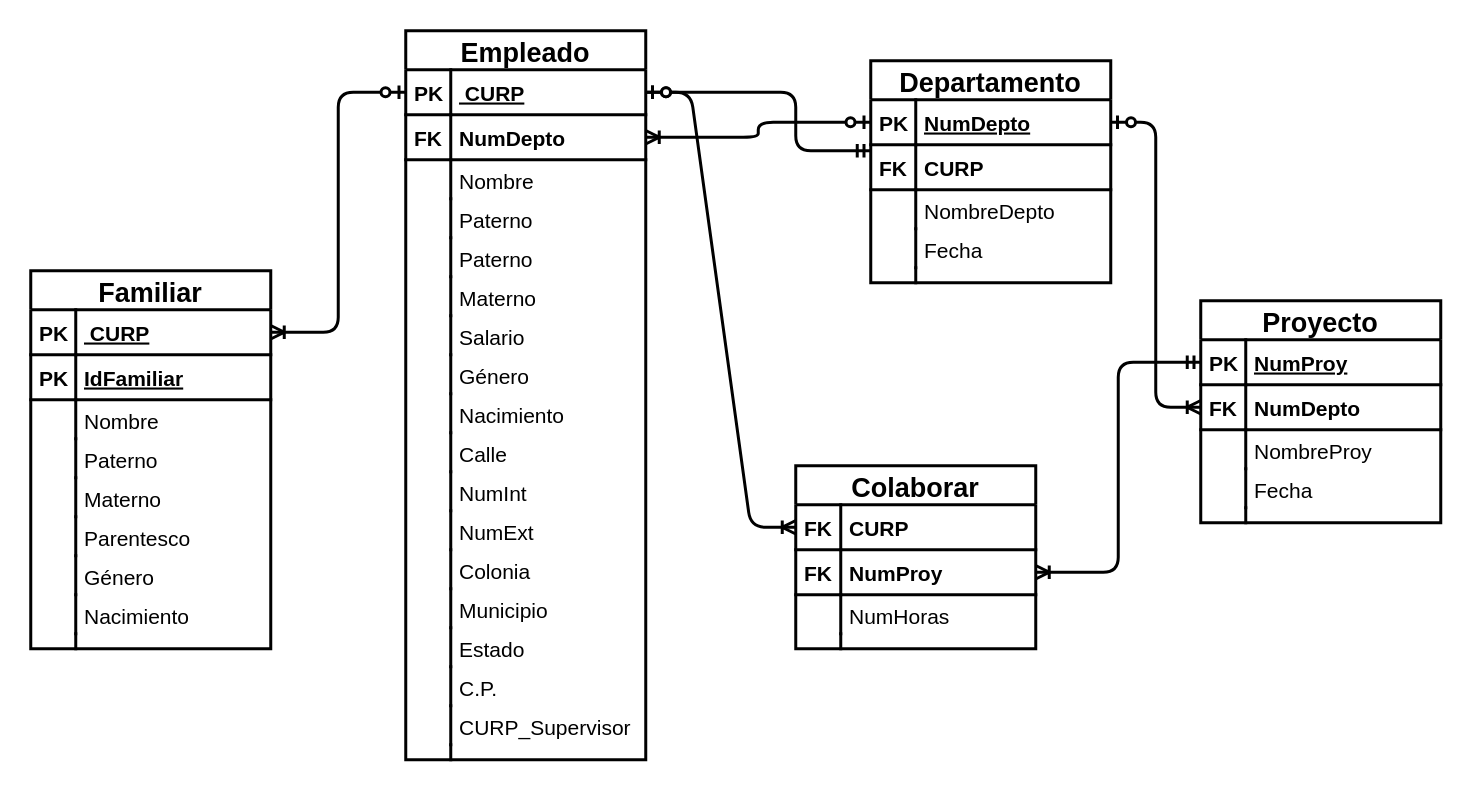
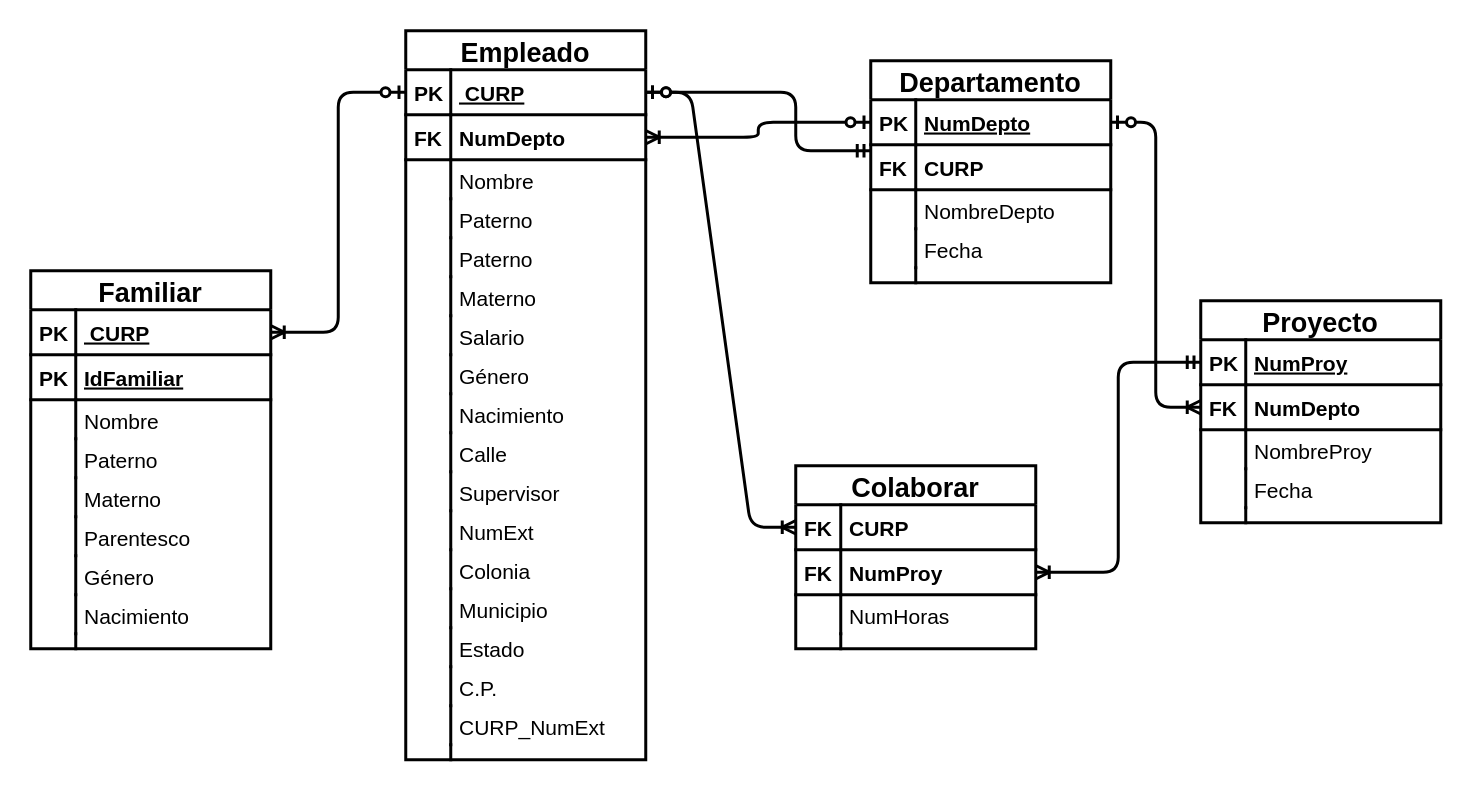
node "NumInt": label "NumInt" -> "Supervisor"
node "CURP_Supervisor": label "CURP_Supervisor" -> "CURP_NumExt"
